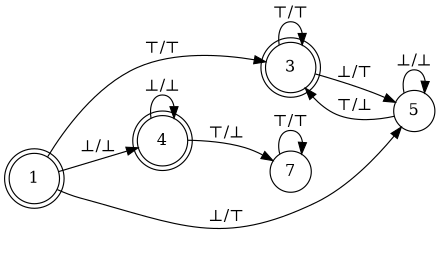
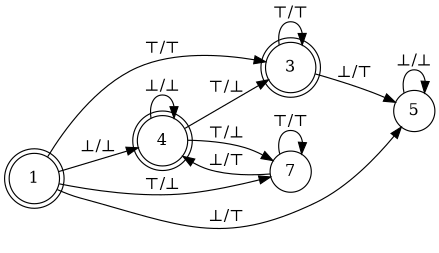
edge "5" -> "3": now "4" -> "3"
edge "7" -> "4": added, label "⊥/⊤"
edge "1" -> "7": added, label "⊤/⊥"
